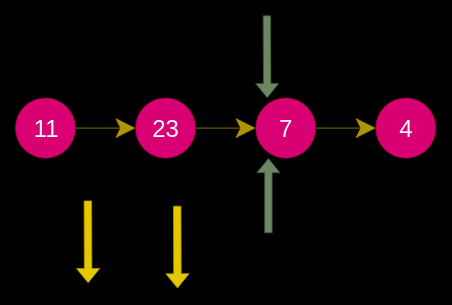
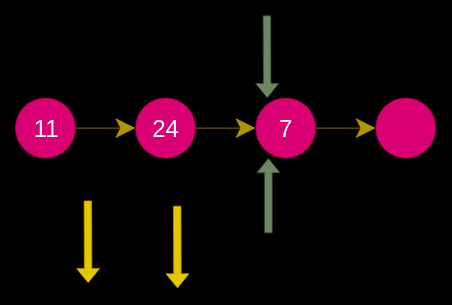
node "4": removed
node "23": label "23" -> "24"
